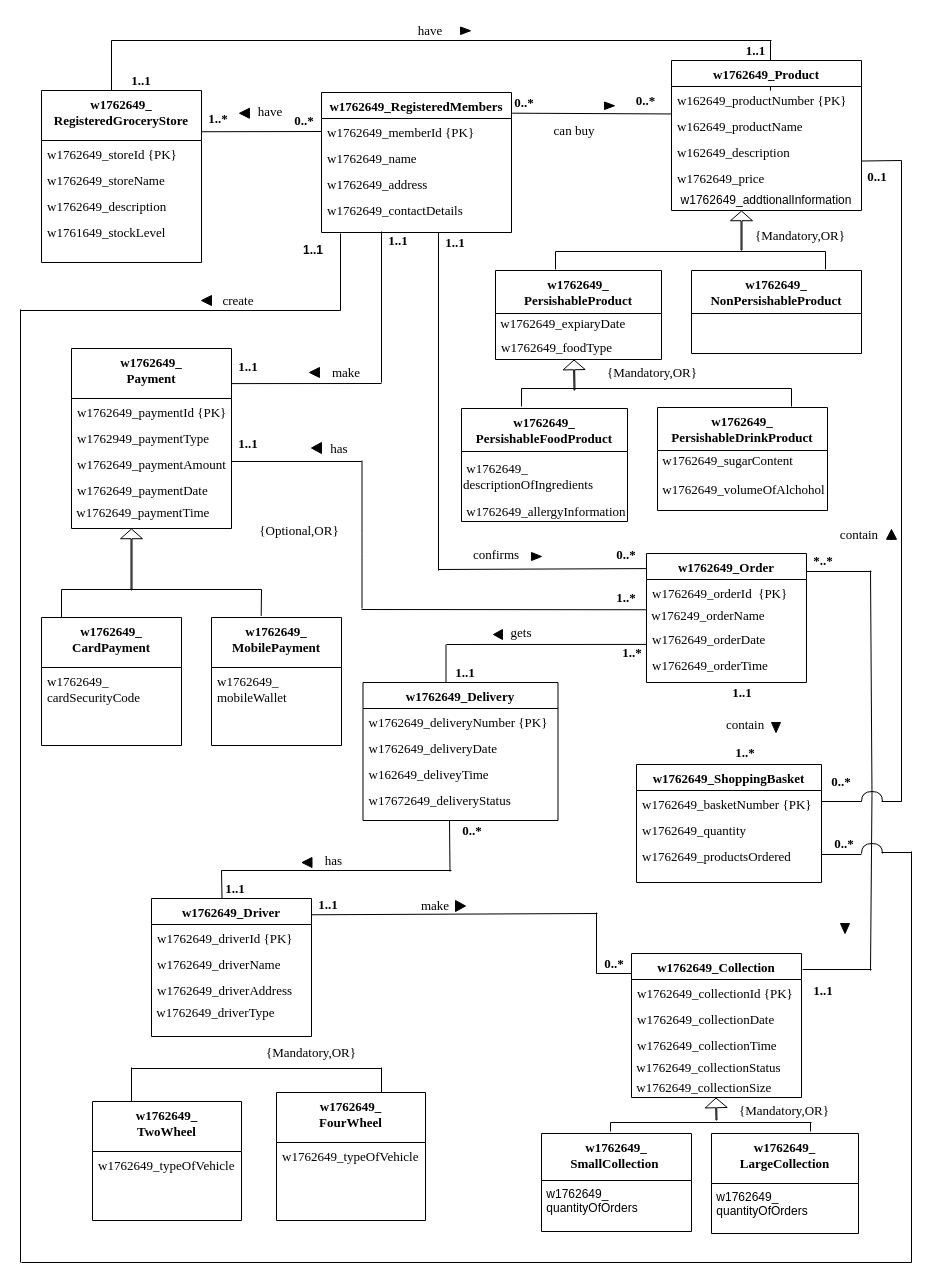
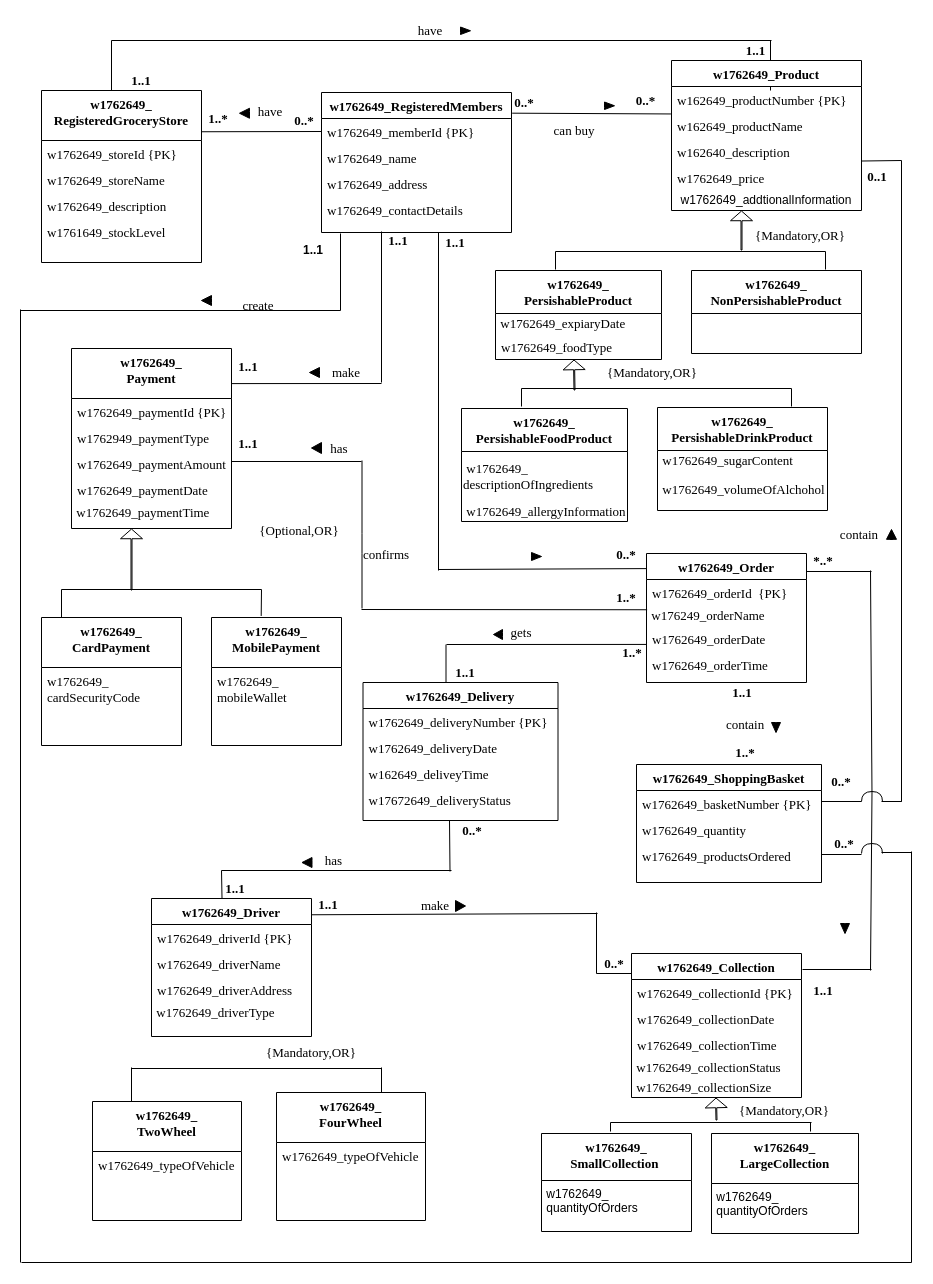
node "w162649_description": label "w162649_description" -> "w162640_description"
node "create": moved (239, 301) -> (259, 306)
node "confirms": moved (497, 555) -> (387, 555)
